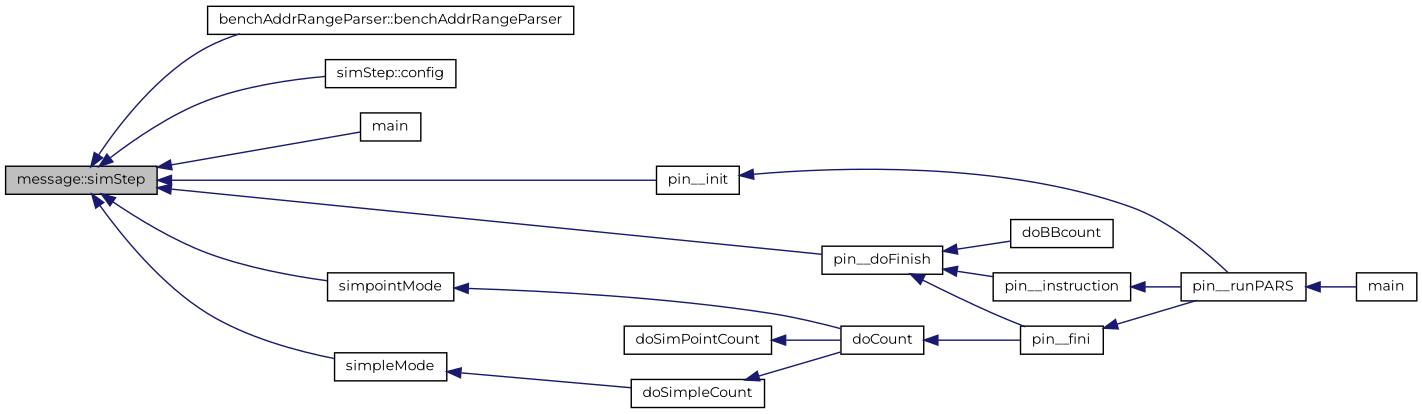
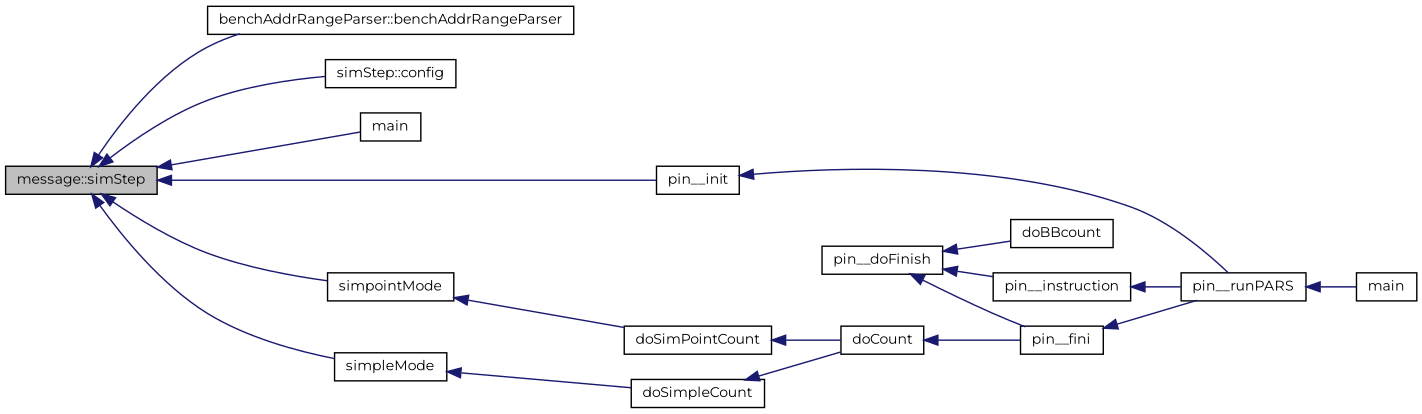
edge "pin__doFinish" -> "message::simStep": removed
edge "doCount" -> "simpointMode": now "doSimPointCount" -> "simpointMode"
